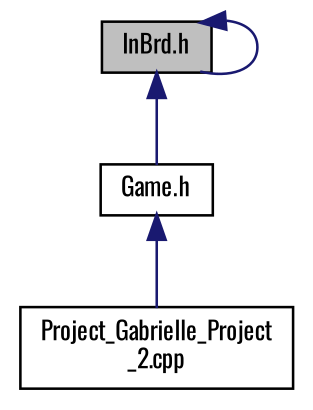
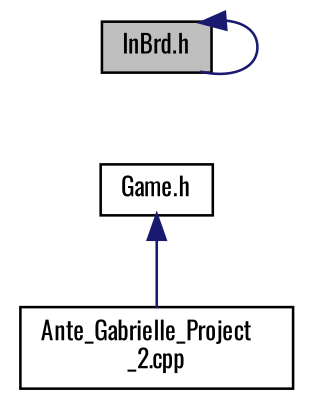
edge "Game.h" -> "InBrd.h": removed
node "Project_Gabrielle_Project _2.cpp": label "Project_Gabrielle_Project _2.cpp" -> "Ante_Gabrielle_Project _2.cpp"
